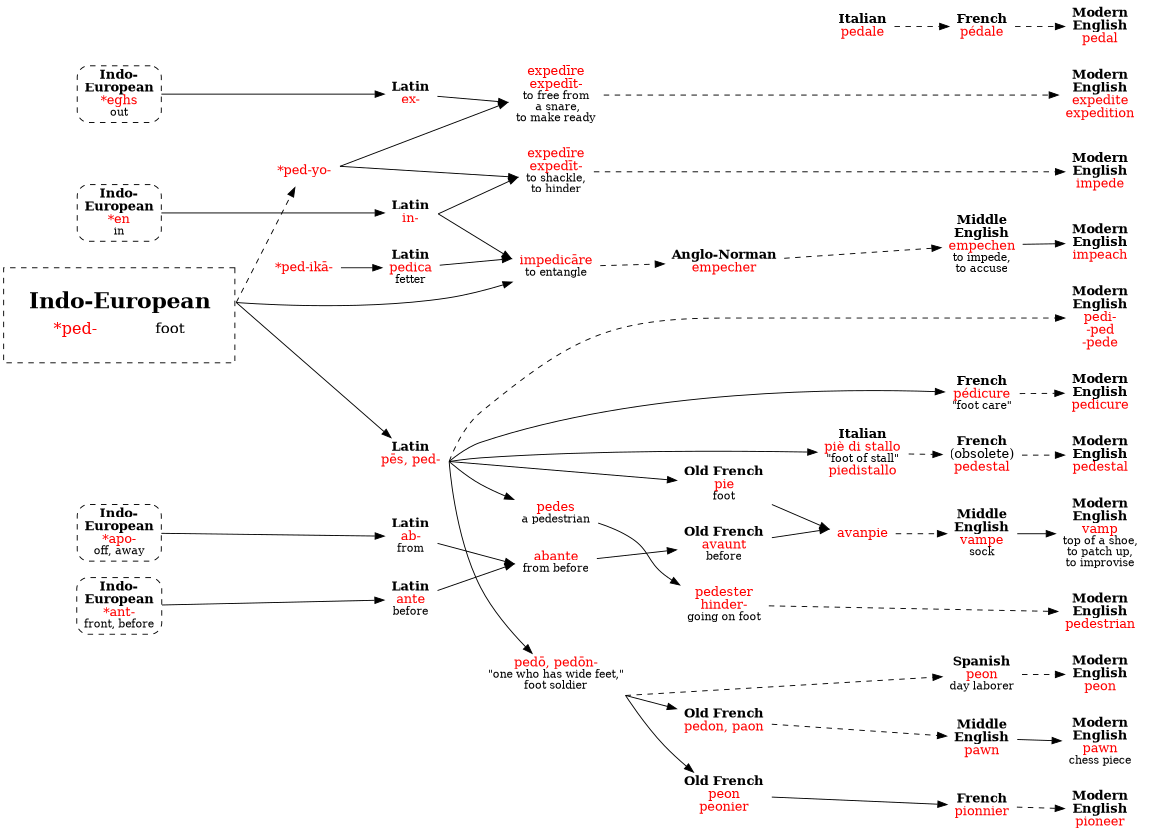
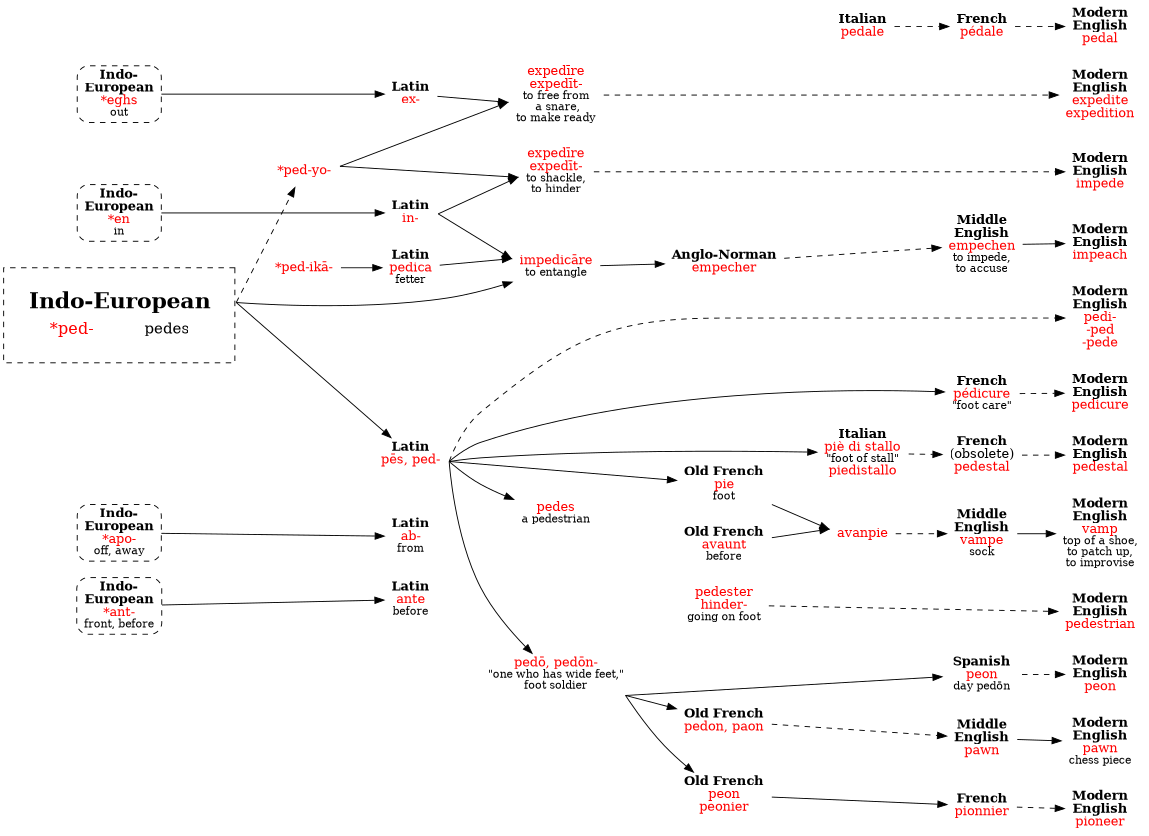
edge "impedicāre" -> "Anglo-Norman": style dashed -> solid
node "Indo-European": text "foot" -> "pedes"
edge "pedes" -> "pedester": removed
node "abante": removed
edge "pedō, pedōn-" -> "Spanish": style dashed -> solid
node "Spanish": text "day laborer" -> "day pedōn"
